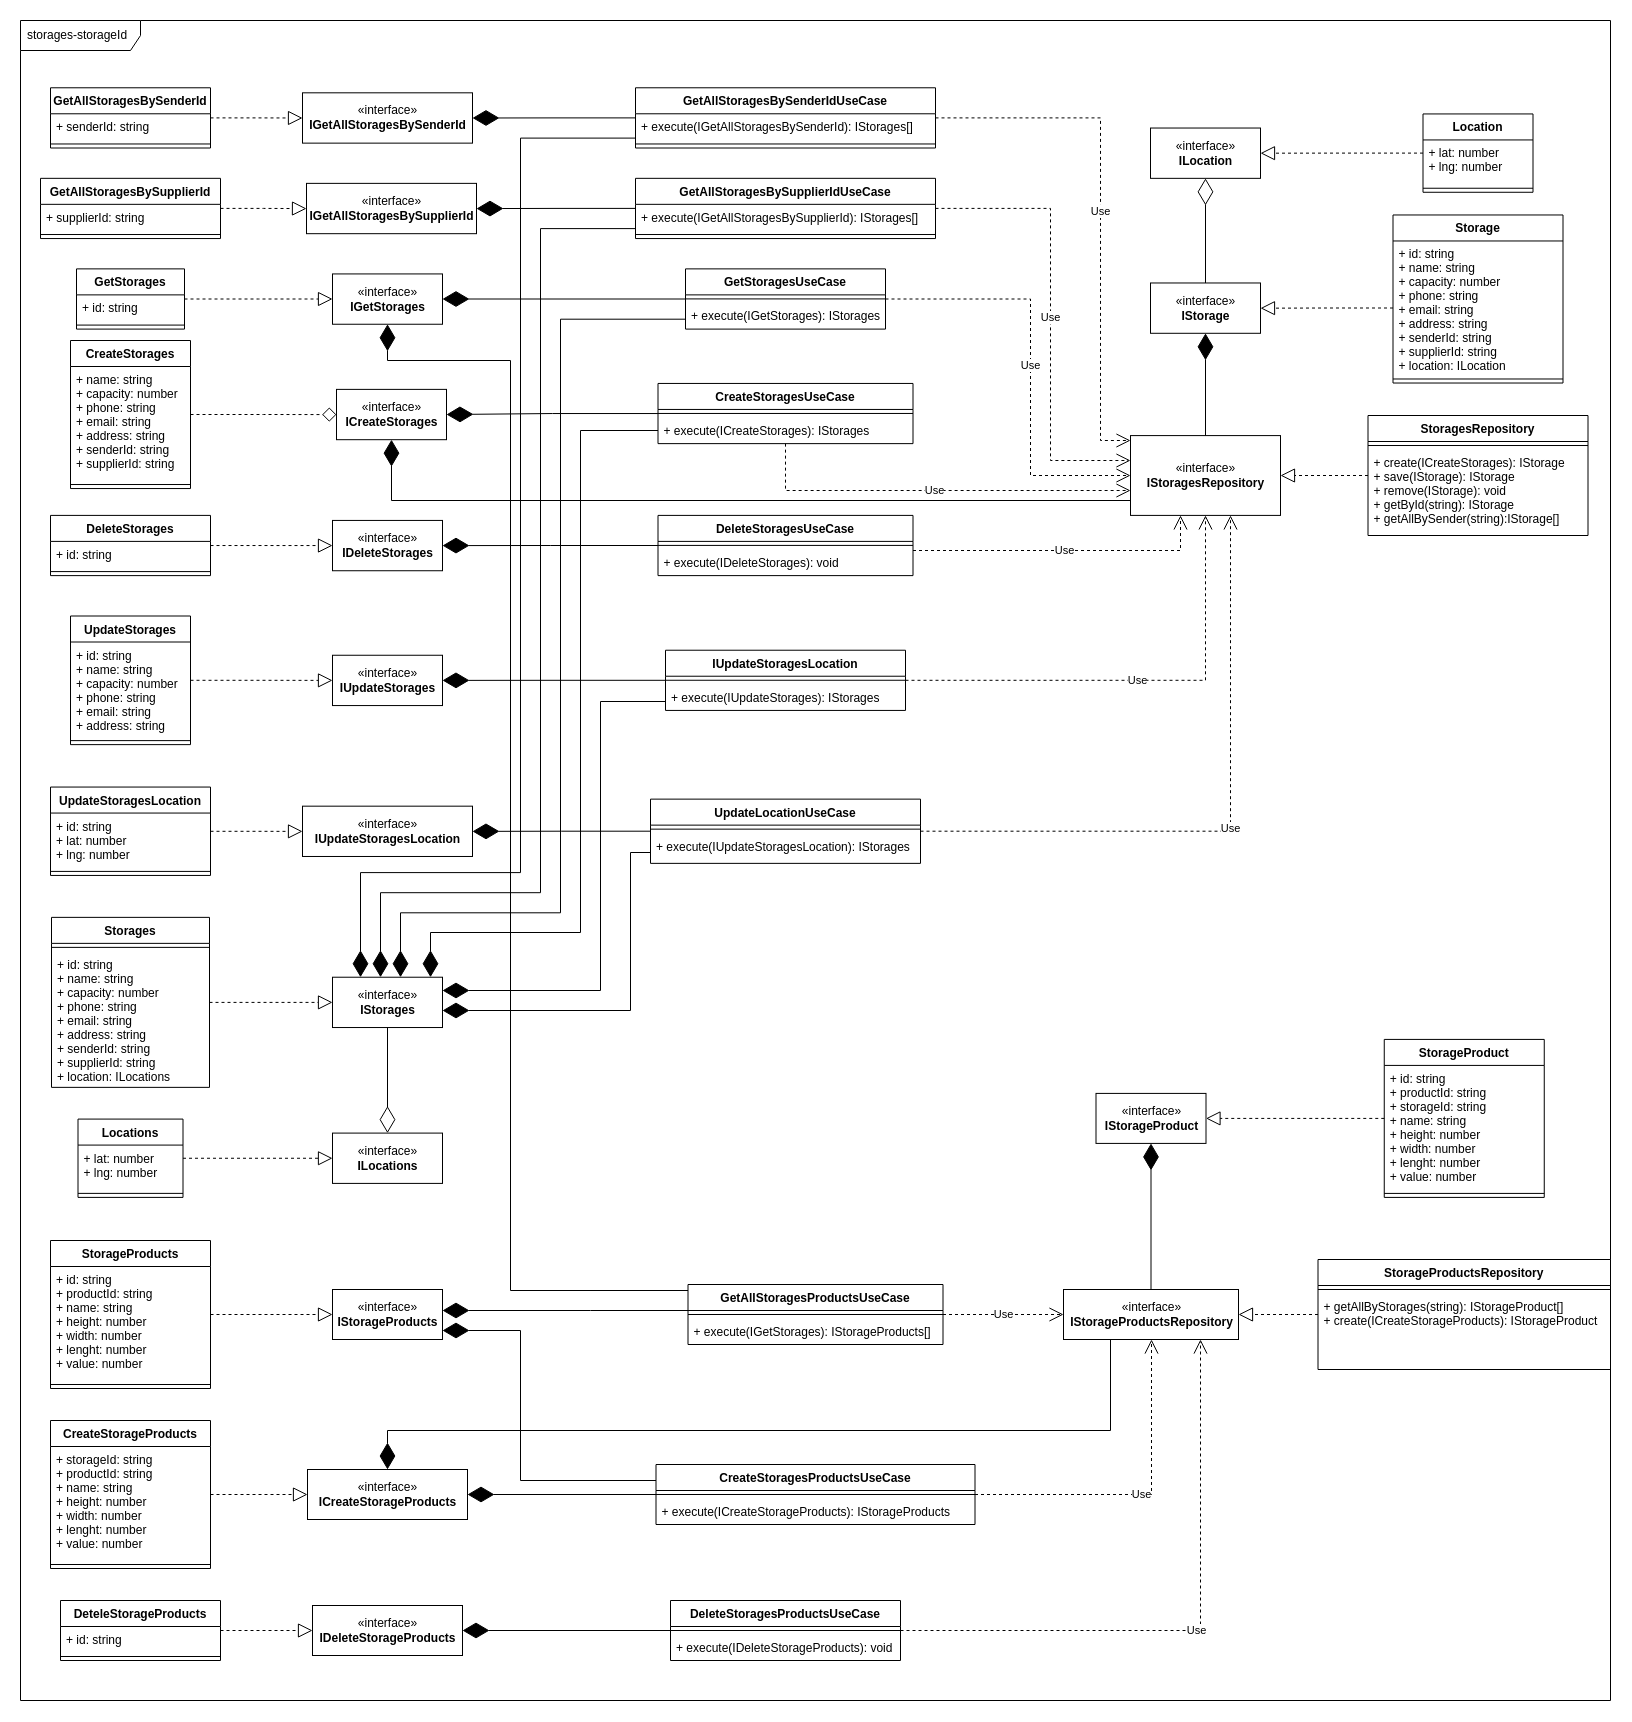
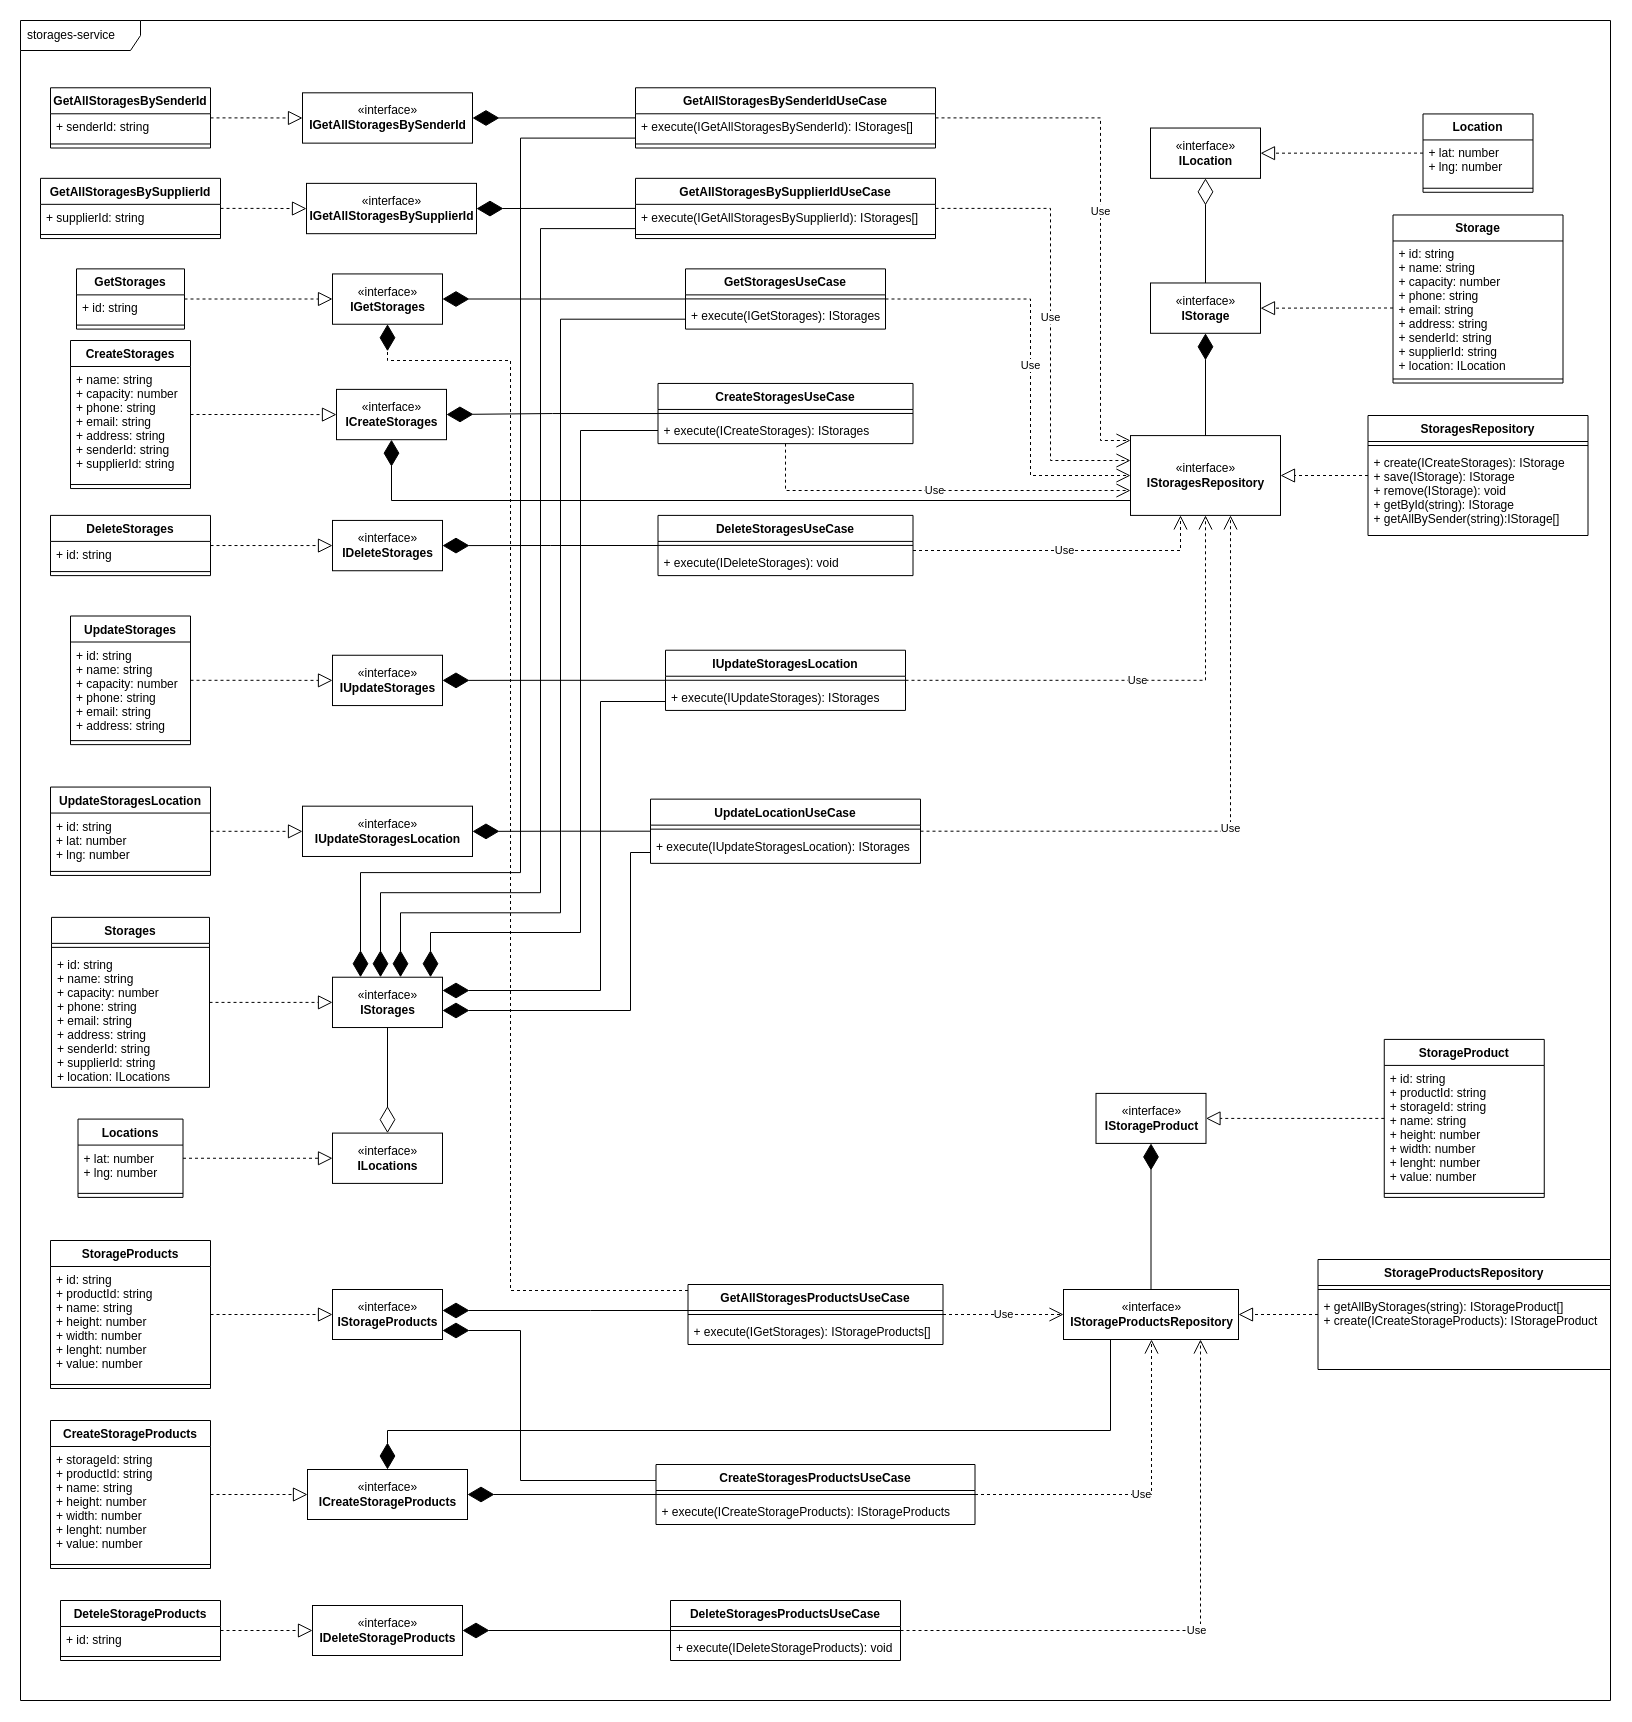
node "storages-storageId": label "storages-storageId" -> "storages-service"
edge "CreateStorages" -> "«interface» ICreateStorages": arrowhead diamond -> block
edge "GetAllStoragesProductsUseCase" -> "«interface» IGetStorages": style solid -> dashed
